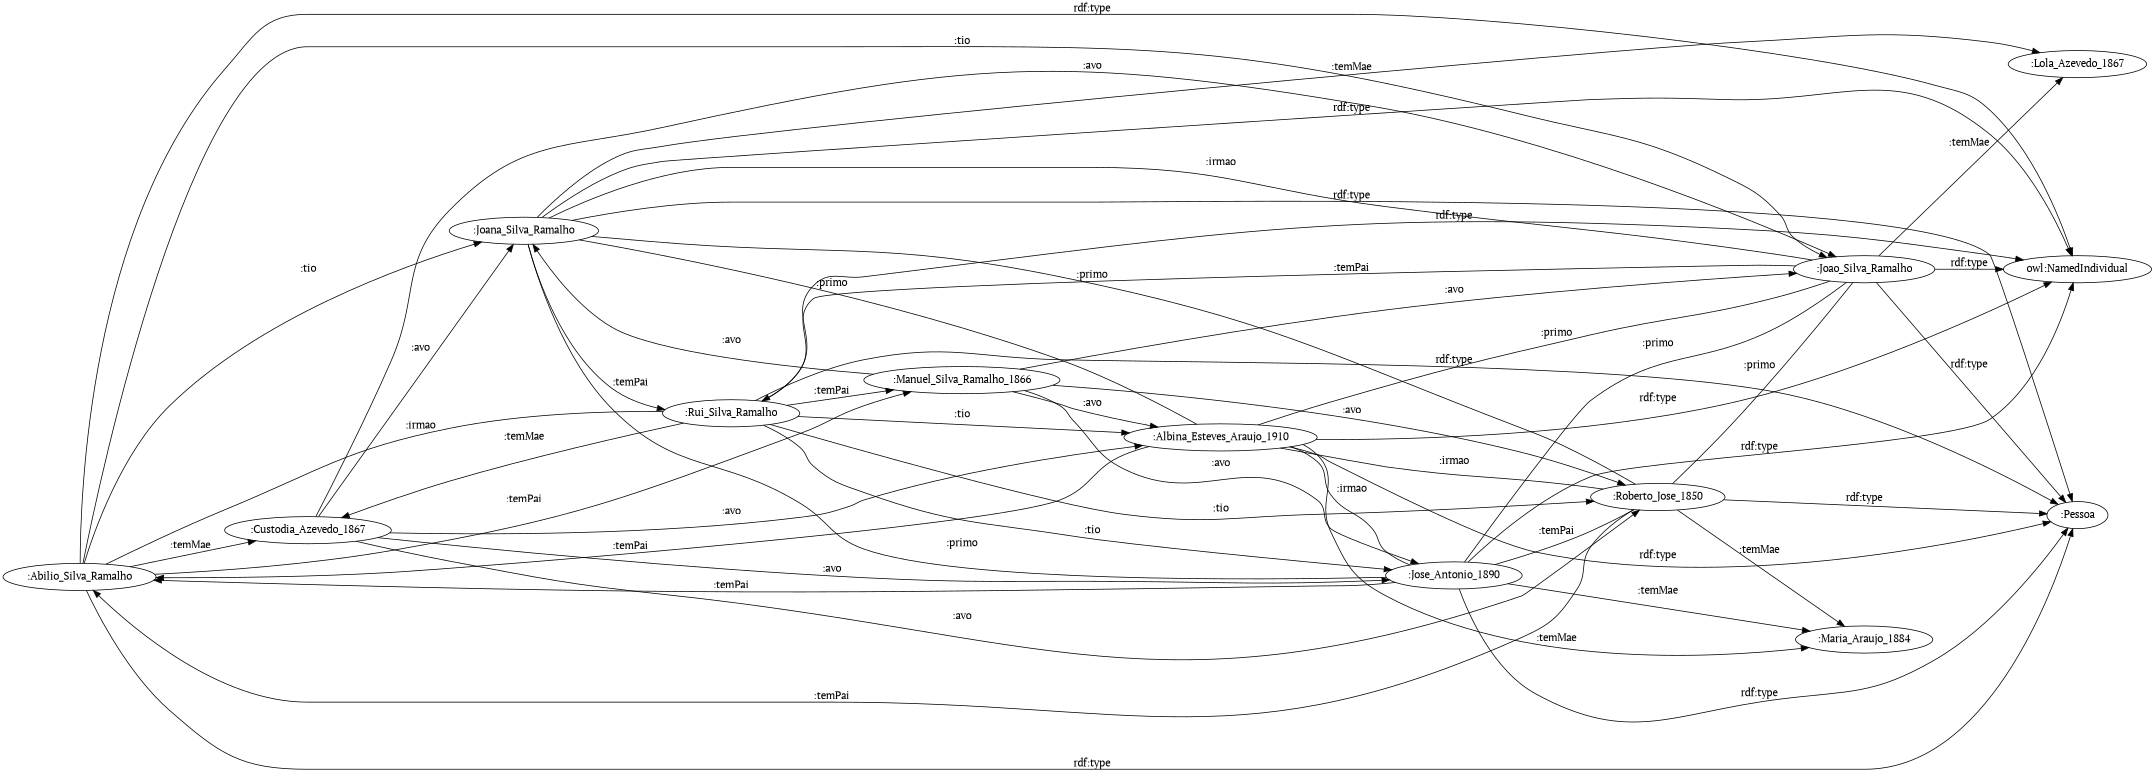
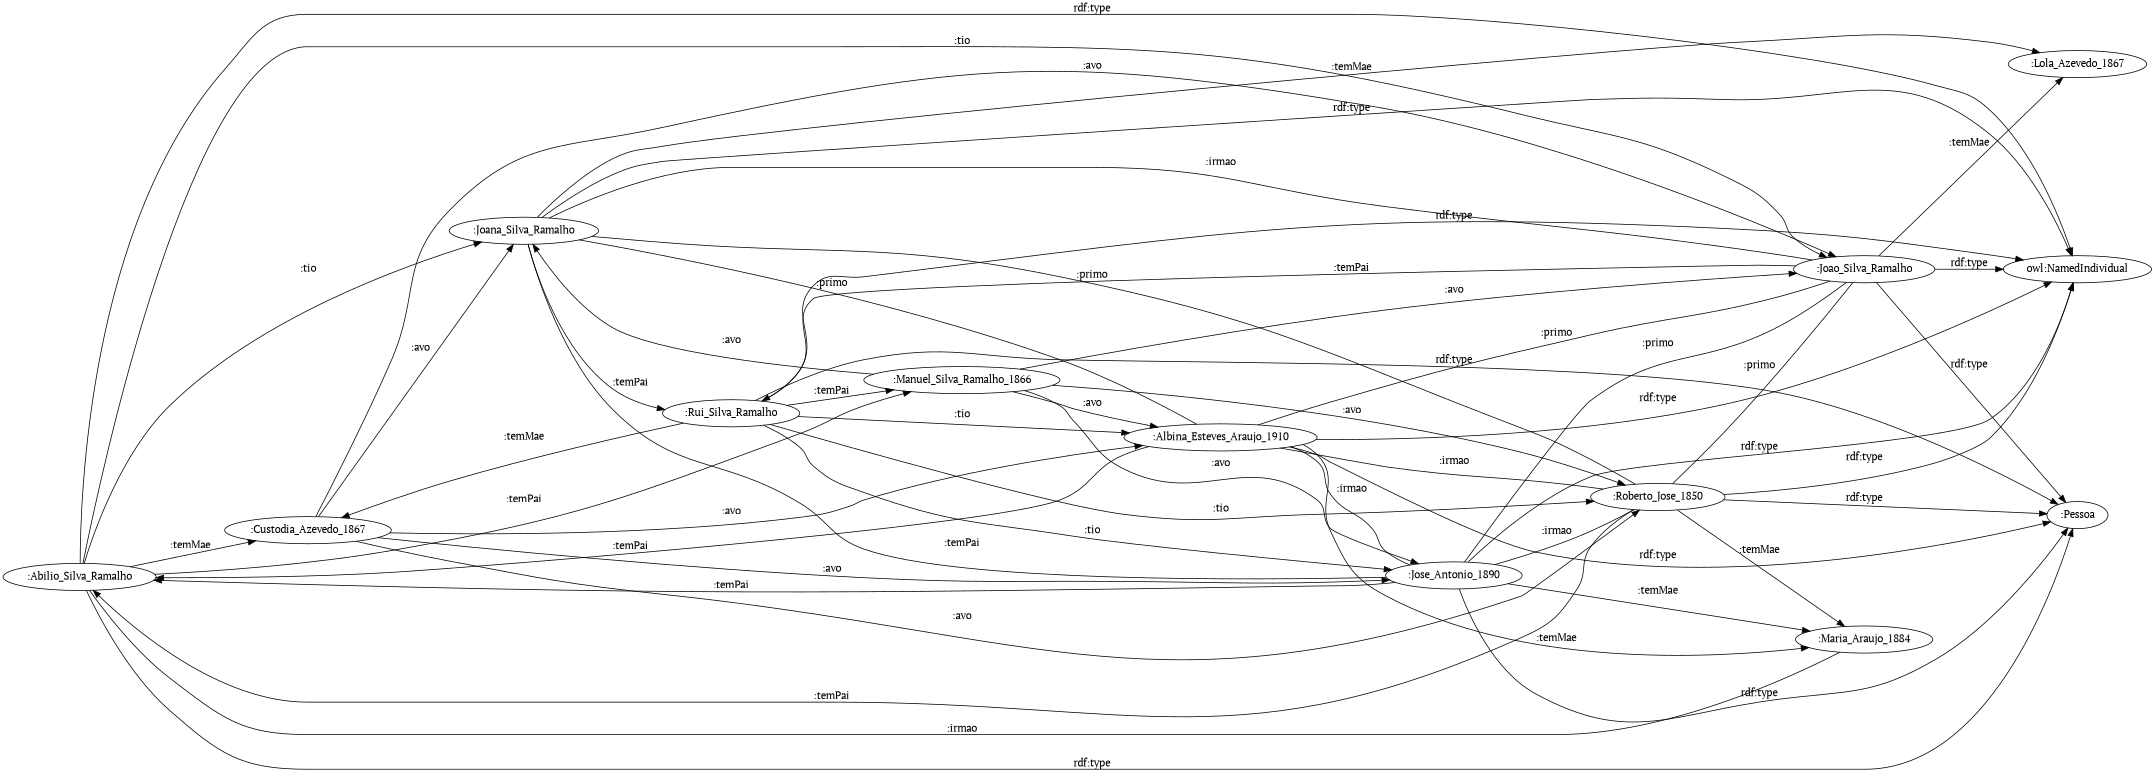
edge ":Joana_Silva_Ramalho" -> ":Pessoa": removed, label "rdf:type"
edge ":Rui_Silva_Ramalho" -- ":Abilio_Silva_Ramalho": now ":Maria_Araujo_1884" -- ":Abilio_Silva_Ramalho"
edge ":Roberto_Jose_1850" -> "owl:NamedIndividual": added, label "rdf:type"
edge ":Roberto_Jose_1850" -- ":Jose_Antonio_1890": label ":temPai" -> ":irmao"
edge ":Joana_Silva_Ramalho" -- ":Jose_Antonio_1890": label ":primo" -> ":temPai"
